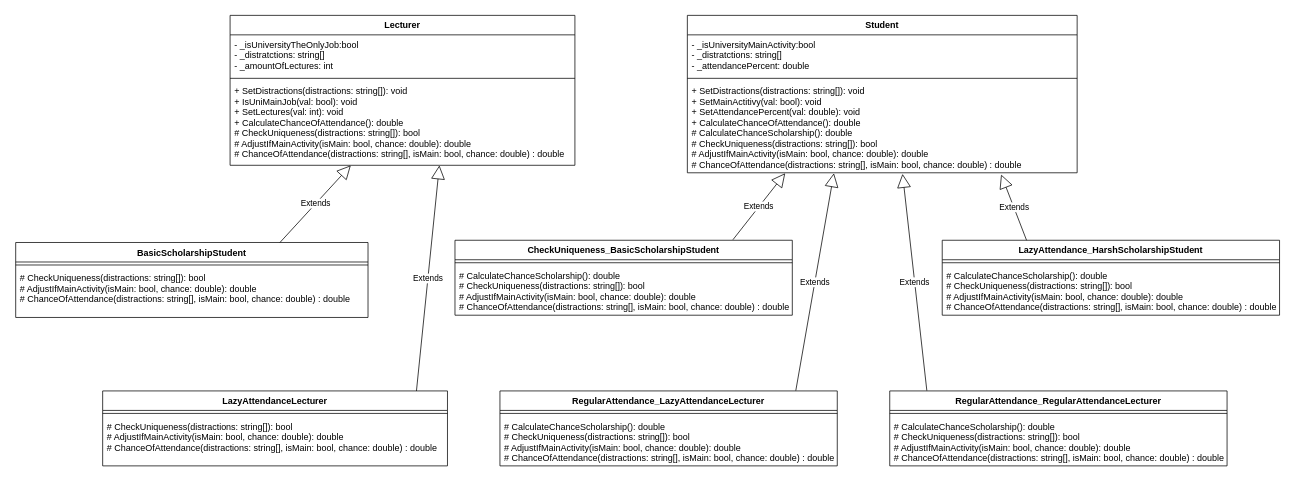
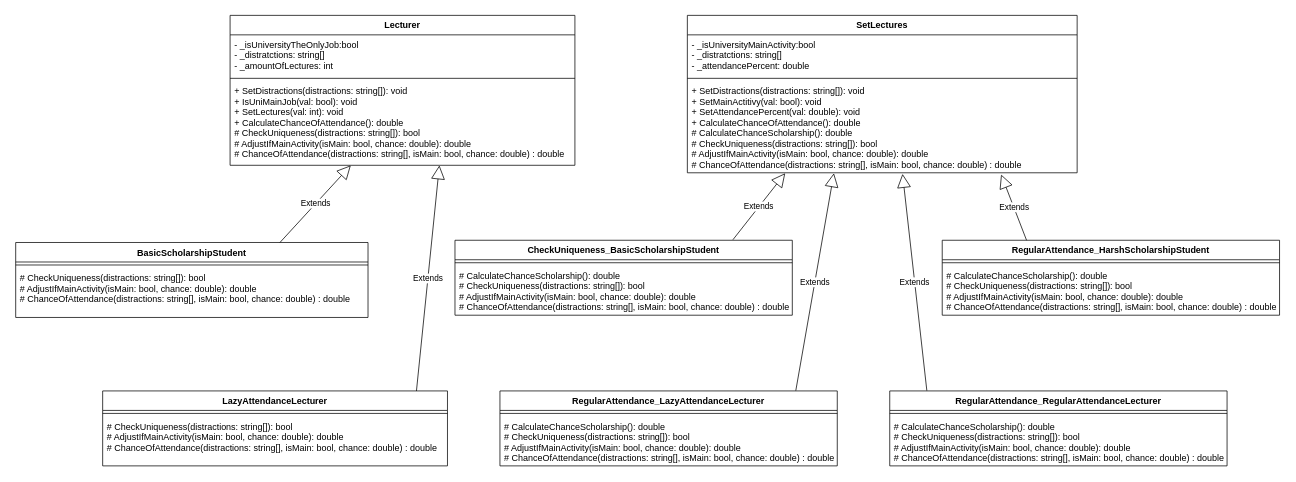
node "Student": label "Student" -> "SetLectures"
node "LazyAttendance_HarshScholarshipStudent": label "LazyAttendance_HarshScholarshipStudent" -> "RegularAttendance_HarshScholarshipStudent"
